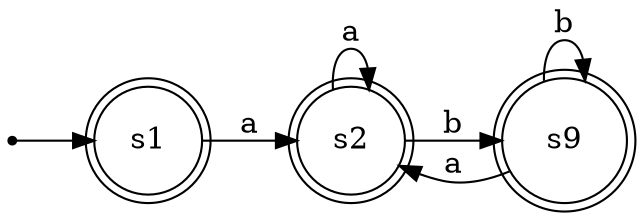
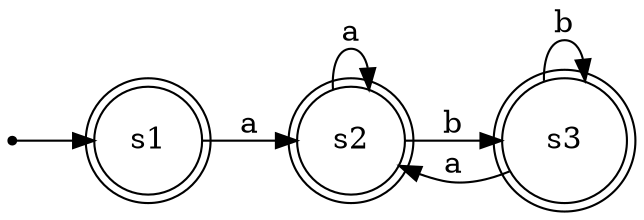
node "s9": label "s9" -> "s3"
